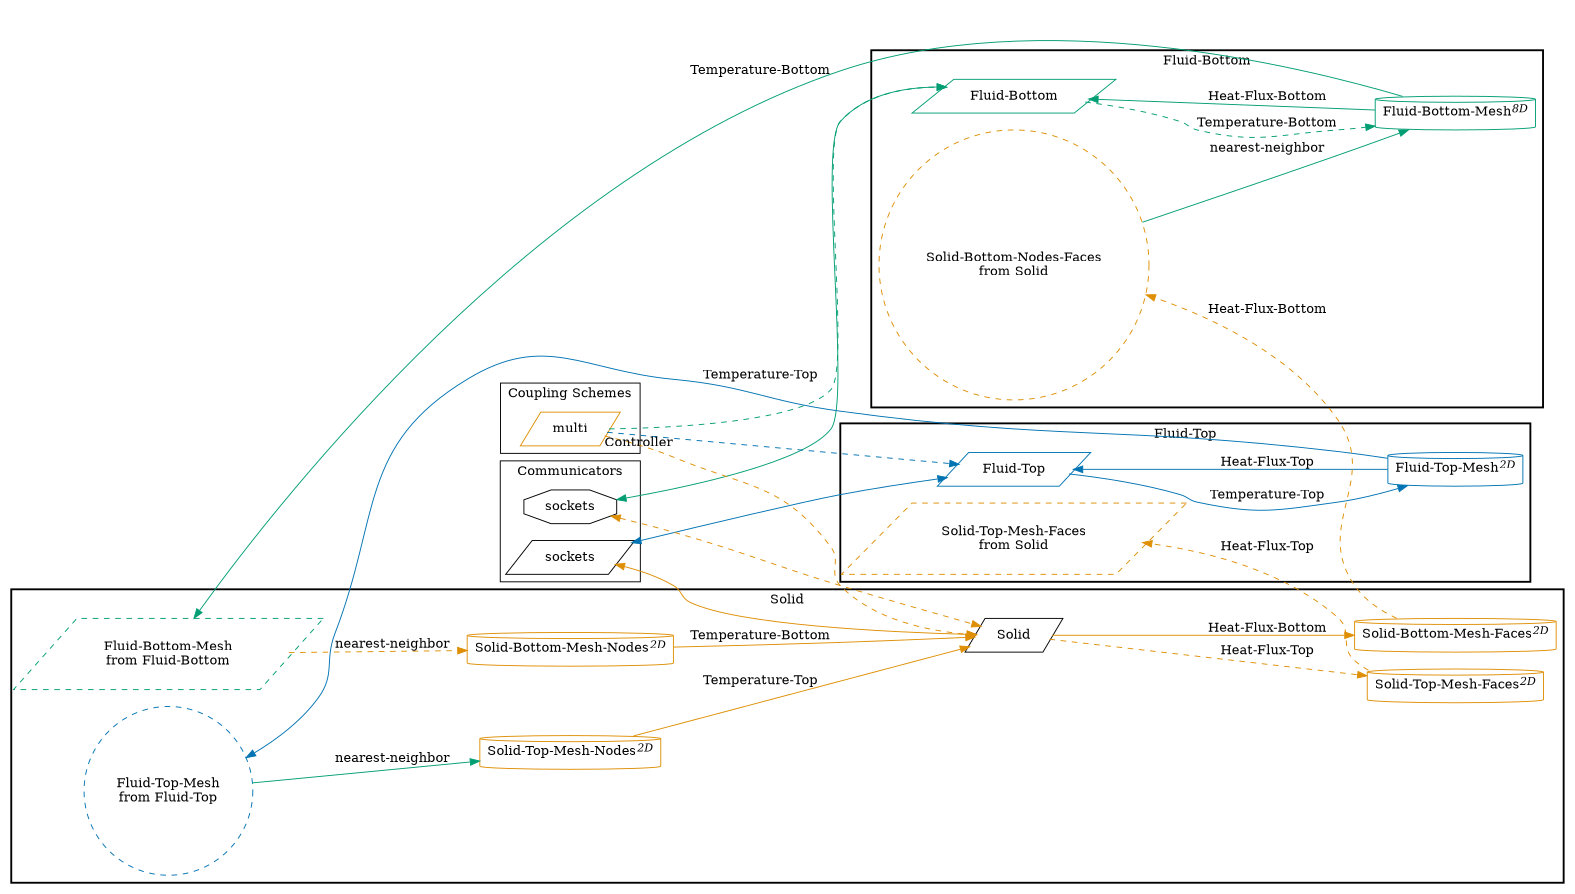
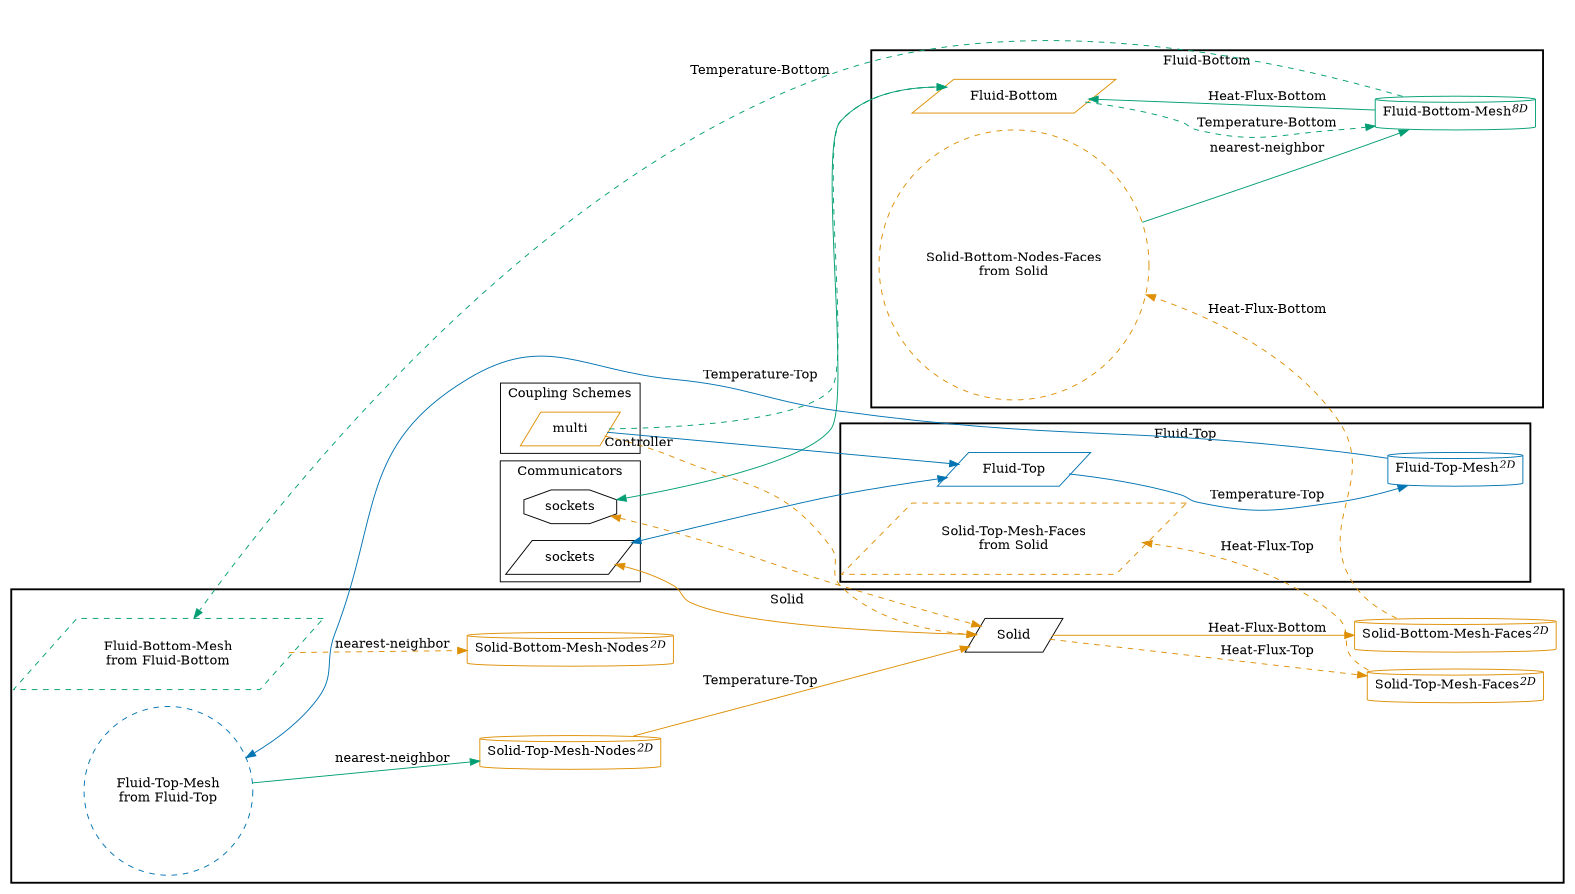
node "Fluid-Bottom": color #029e73 -> #de8f05
edge "Fluid-Bottom-Mesh" -> "Fluid-Bottom-Mesh from Fluid-Bottom": style solid -> dashed
edge "multi" -> "Fluid-Top": style dashed -> solid
edge "Fluid-Top-Mesh" -> "Fluid-Top": removed, label "Heat-Flux-Top"
edge "Solid-Bottom-Mesh-Nodes" -> "Solid": removed, label "Temperature-Bottom"
